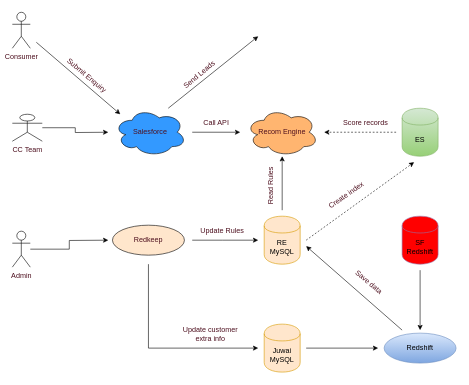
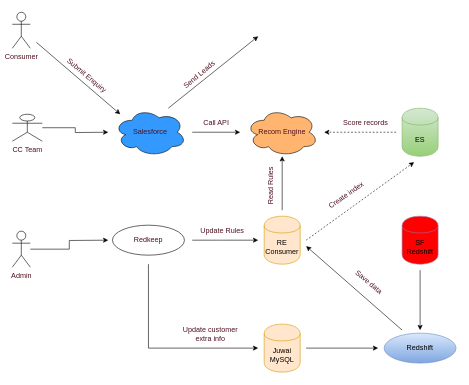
node "Redkeep": fillcolor #ffe6cc -> #ffffff
node "RE MySQL": label "RE MySQL" -> "RE Consumer"
